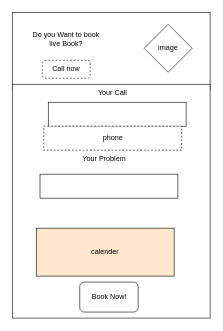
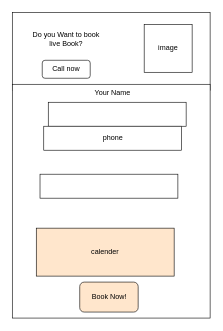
node "image": shape diamond -> rectangle
node "Call now": style dashed -> solid
node "Your Call": label "Your Call" -> "Your Name"
node "phone": style dashed -> solid
node "Your Problem": removed
node "Book Now!": fillcolor #ffffff -> #ffe6cc
